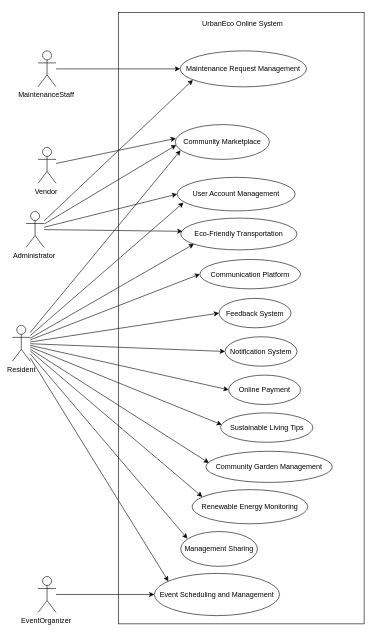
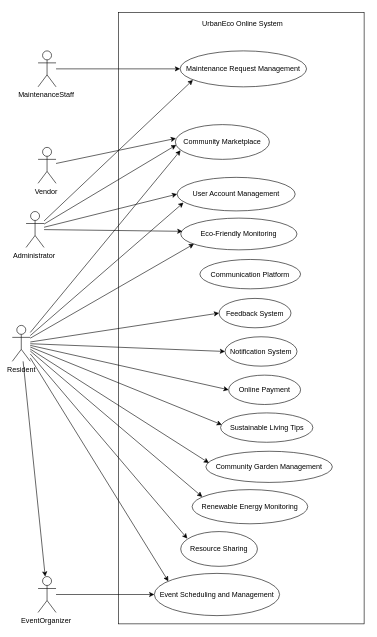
node "Eco-Friendly Transportation": label "Eco-Friendly Transportation" -> "Eco-Friendly Monitoring"
edge "Resident" -> "Communication Platform": now "Resident" -> "EventOrganizer"
node "Management Sharing": label "Management Sharing" -> "Resource Sharing"
